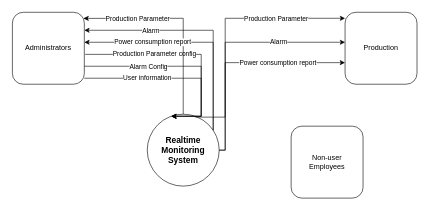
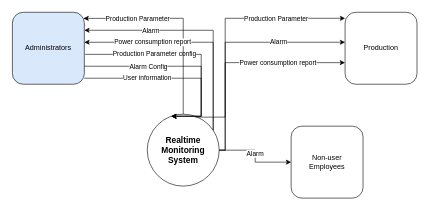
node "Administrators": fillcolor #ffffff -> #dae8fc
edge "Realtime Monitoring System" -> "Non-user Employees": added, label "Alarm"
